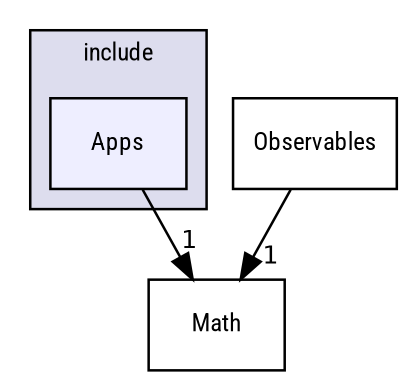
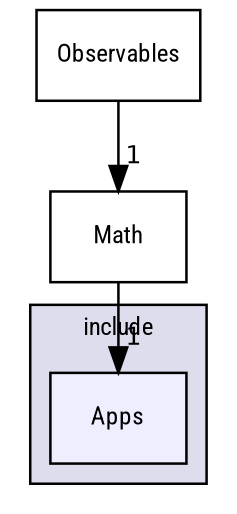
edge "Apps" -> "Math": reversed
